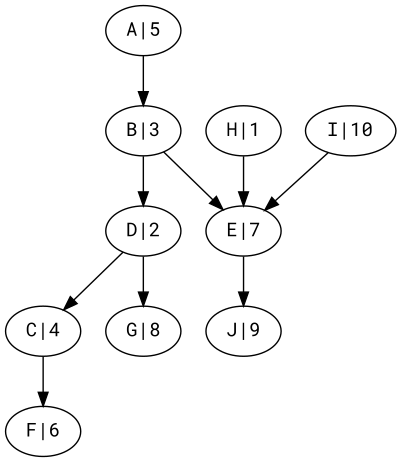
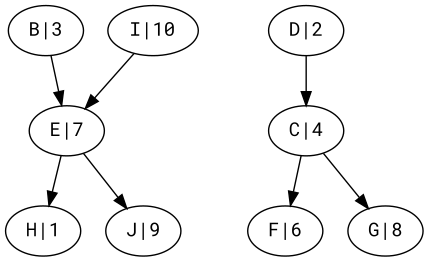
node "A|5": removed
edge "B|3" -> "D|2": removed
edge "H|1" -> "E|7": reversed
edge "D|2" -> "G|8": now "C|4" -> "G|8"
